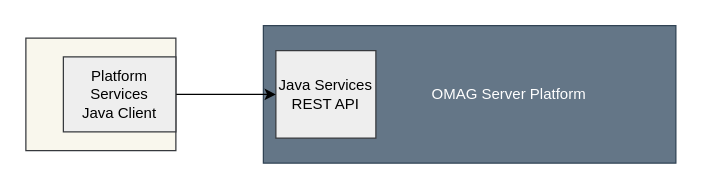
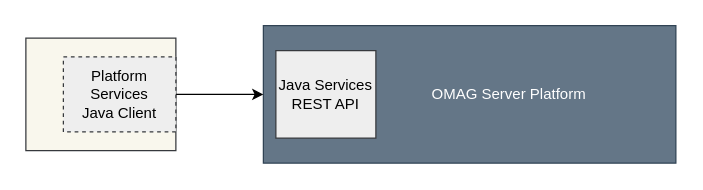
node "Platform Services Java Client": style solid -> dashed
edge "Platform Services Java Client" -> "Java Services REST API": now "Platform Services Java Client" -> "OMAG Server Platform"
